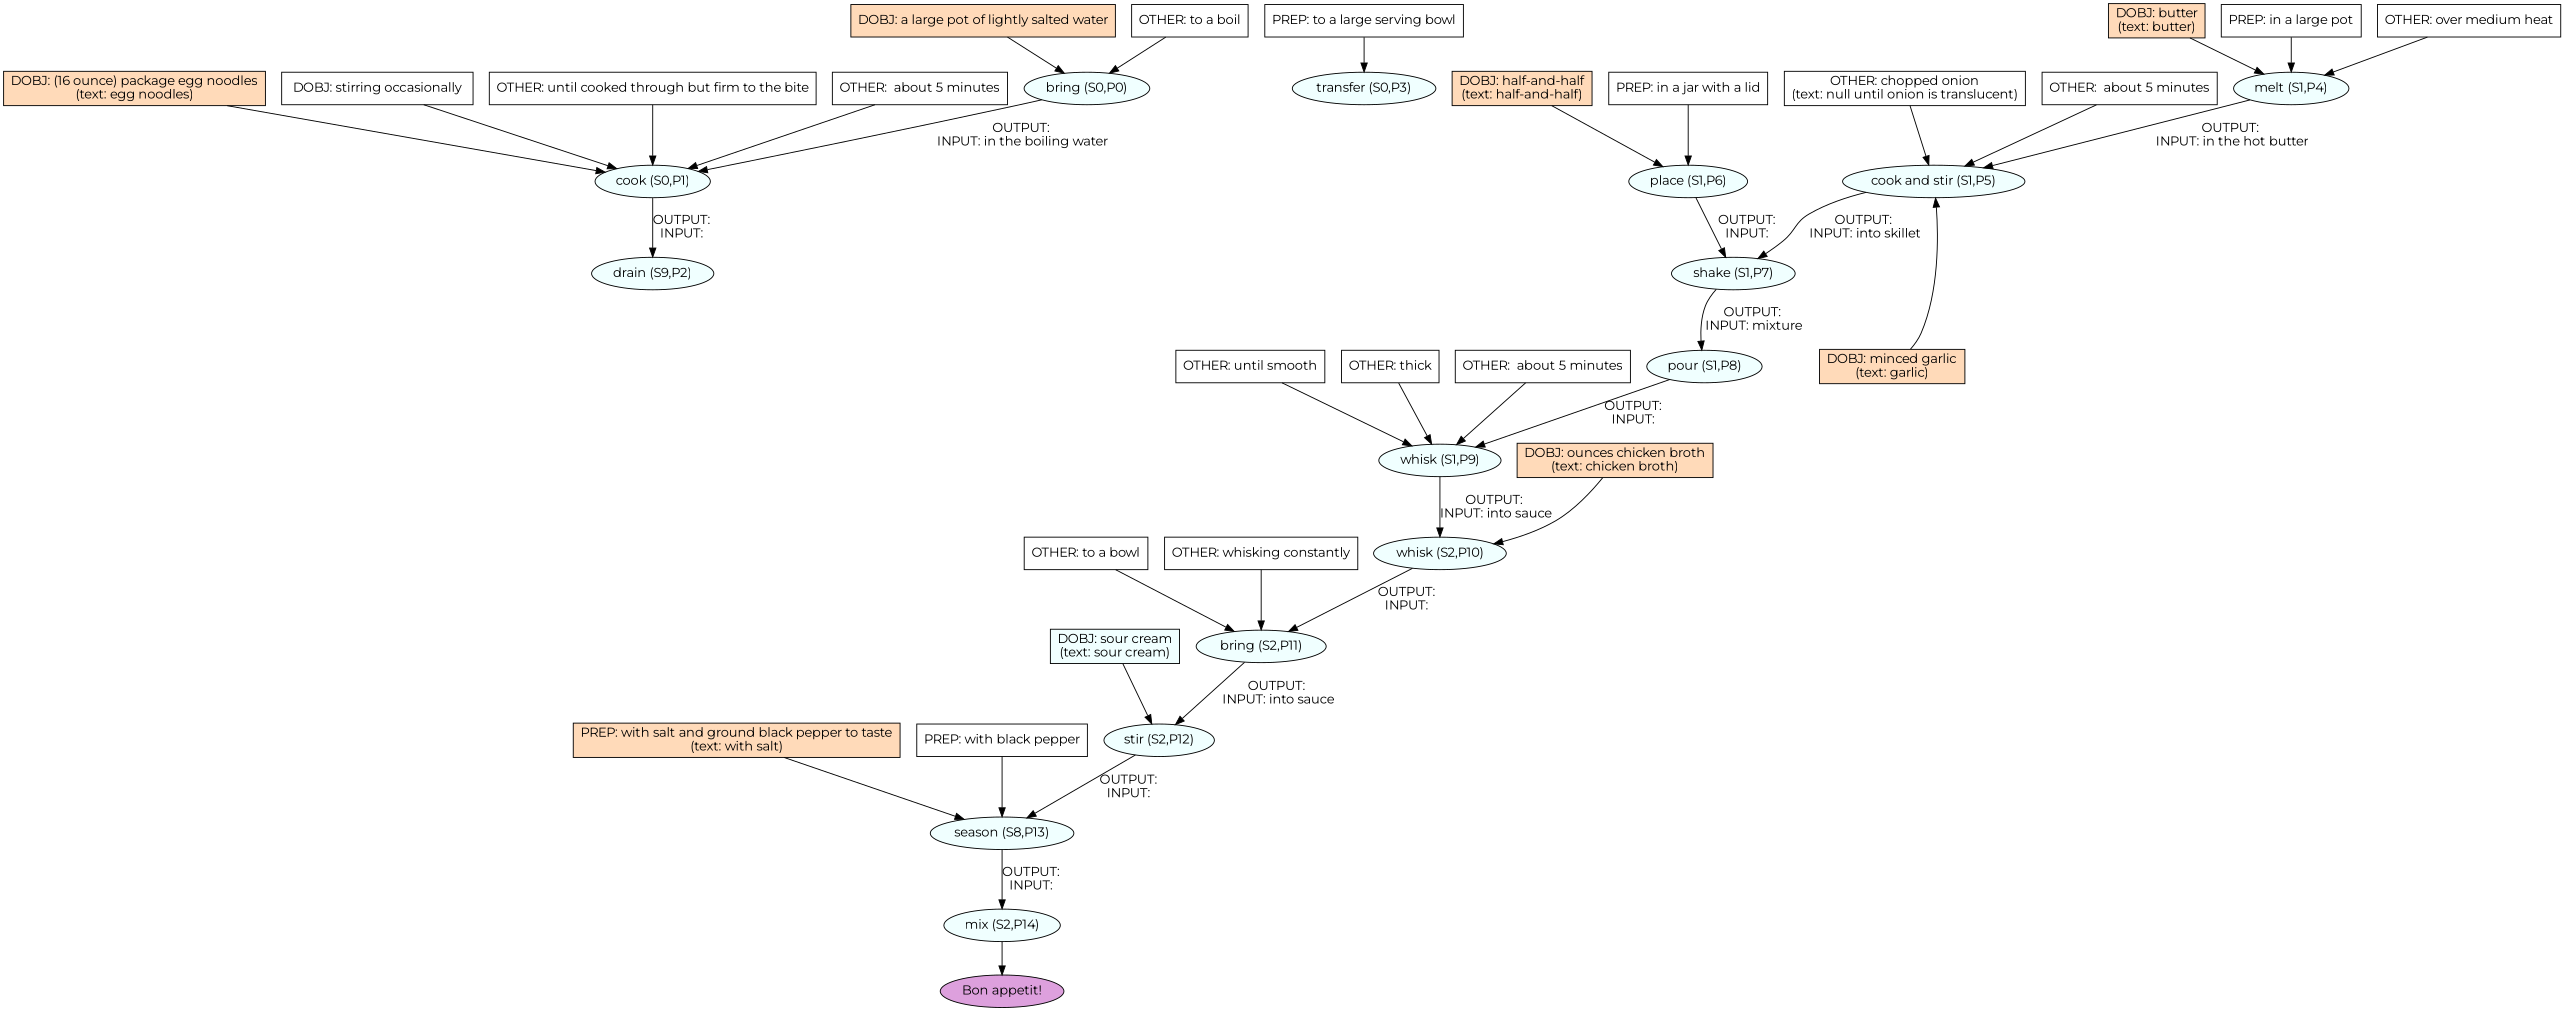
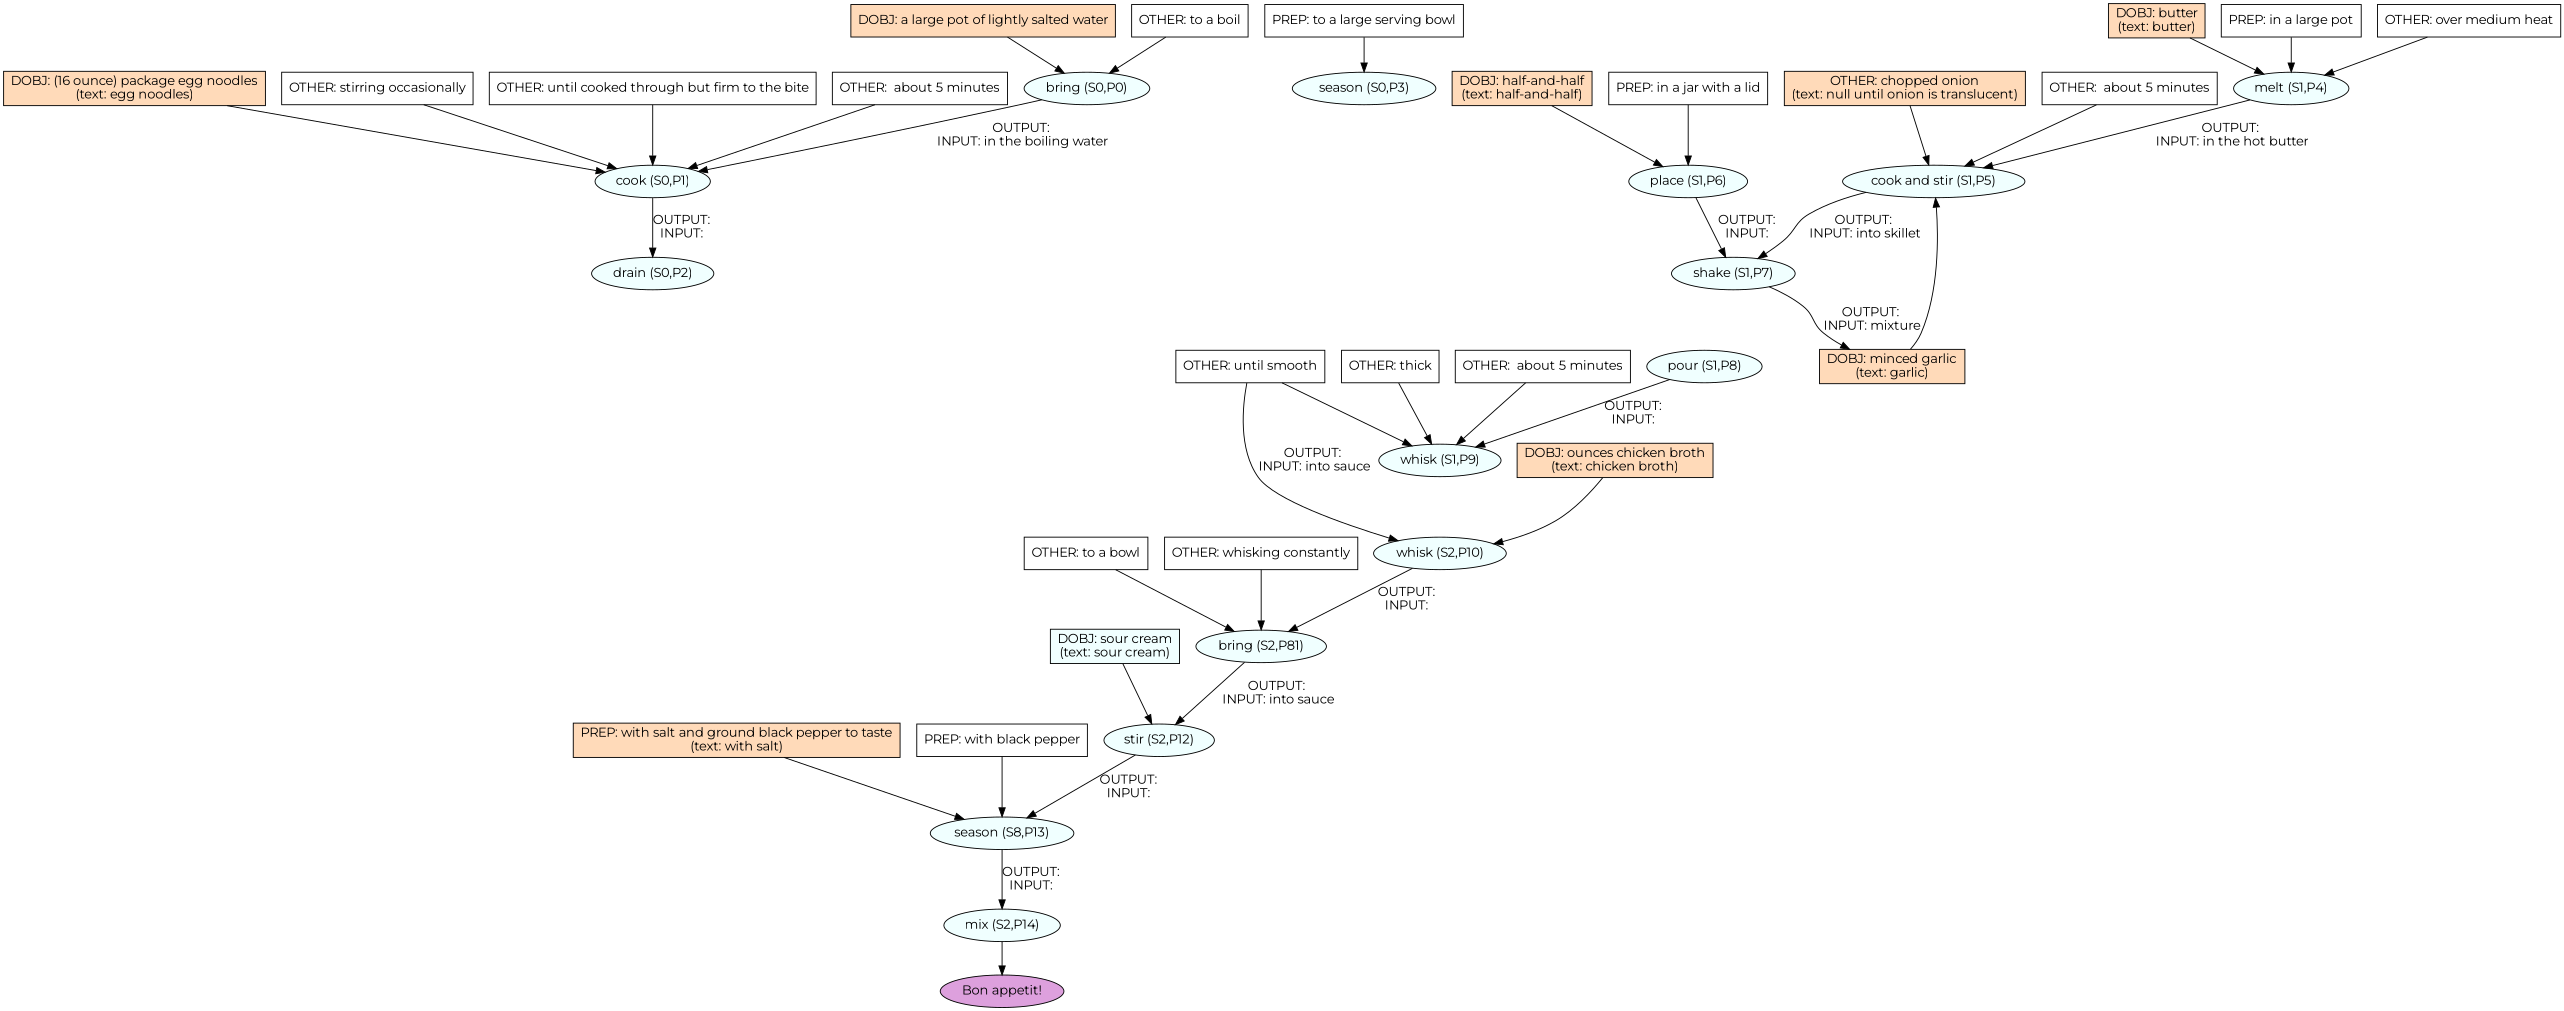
node "DOBJ: stirring occasionally": label "DOBJ: stirring occasionally" -> "OTHER: stirring occasionally"
node "transfer (S0,P3)": label "transfer (S0,P3)" -> "season (S0,P3)"
node "OTHER: chopped onion (text: null until onion is translucent)": fillcolor white -> peachpuff
node "drain (S9,P2)": label "drain (S9,P2)" -> "drain (S0,P2)"
edge "shake (S1,P7)" -> "pour (S1,P8)": now "shake (S1,P7)" -> "DOBJ: minced garlic (text: garlic)"
edge "whisk (S1,P9)" -> "whisk (S2,P10)": now "OTHER: until smooth" -> "whisk (S2,P10)"
node "bring (S2,P11)": label "bring (S2,P11)" -> "bring (S2,P81)"
